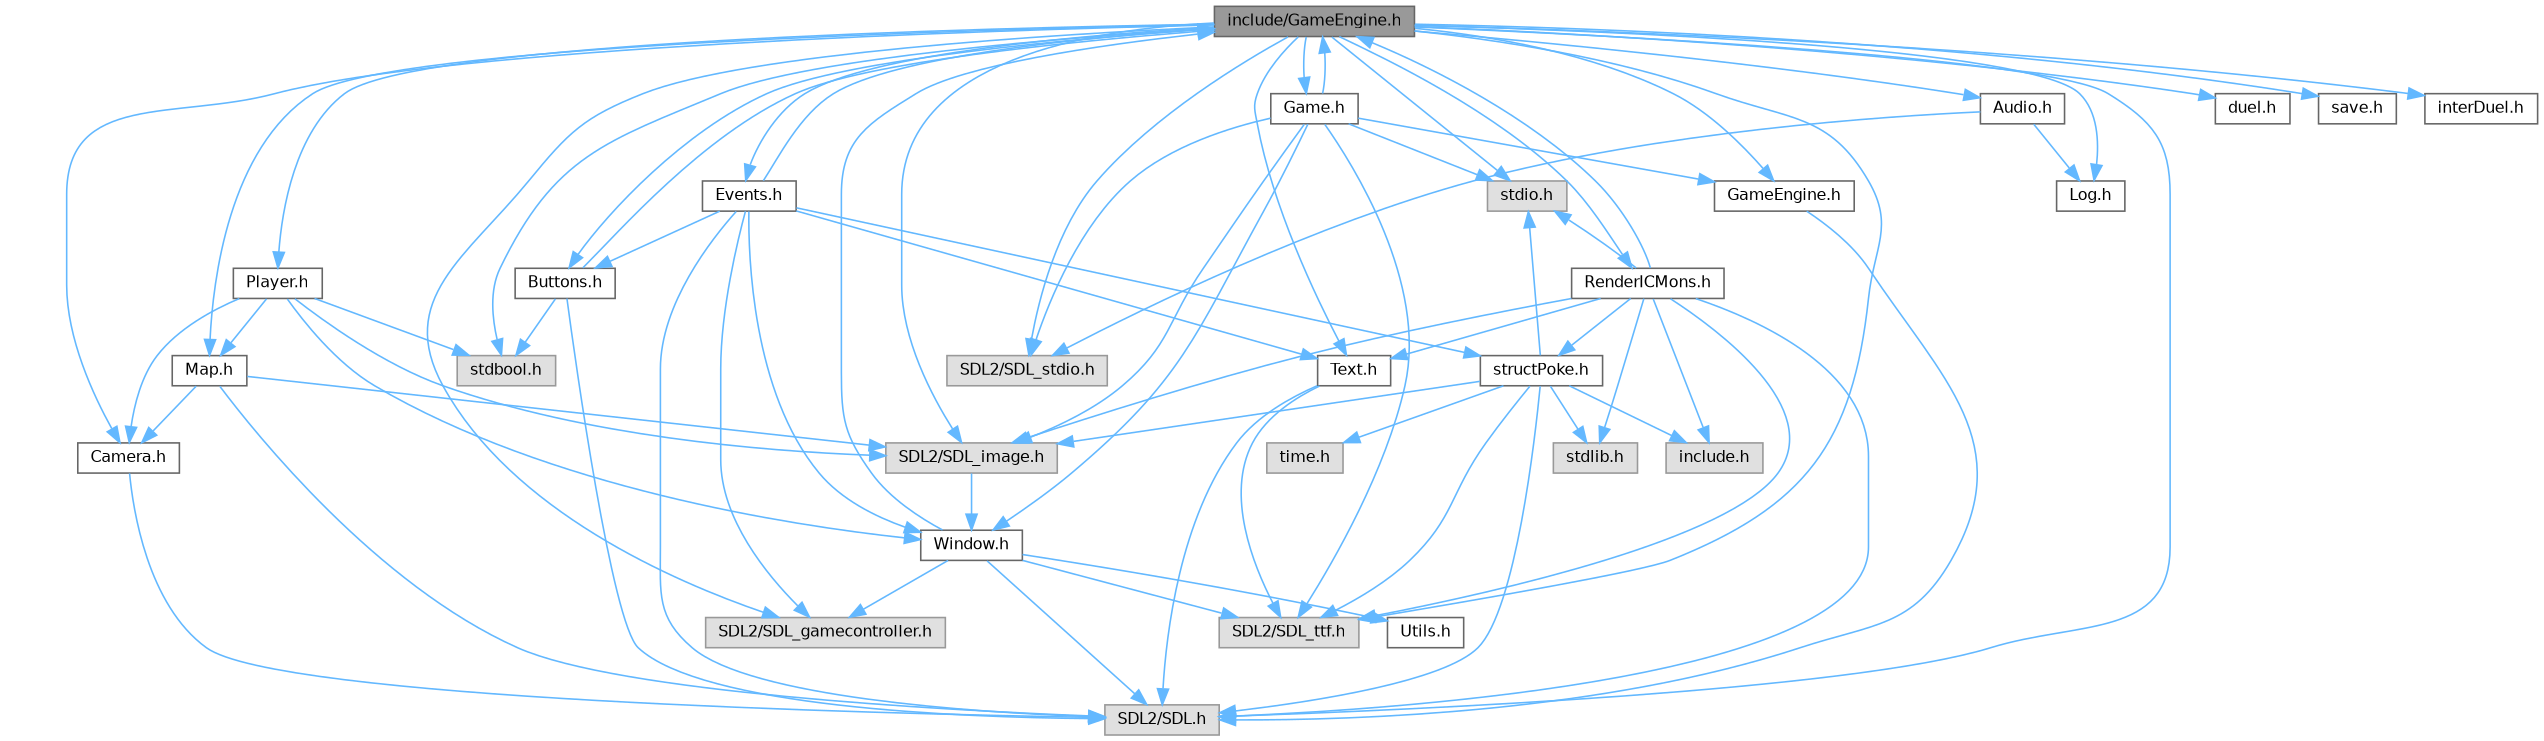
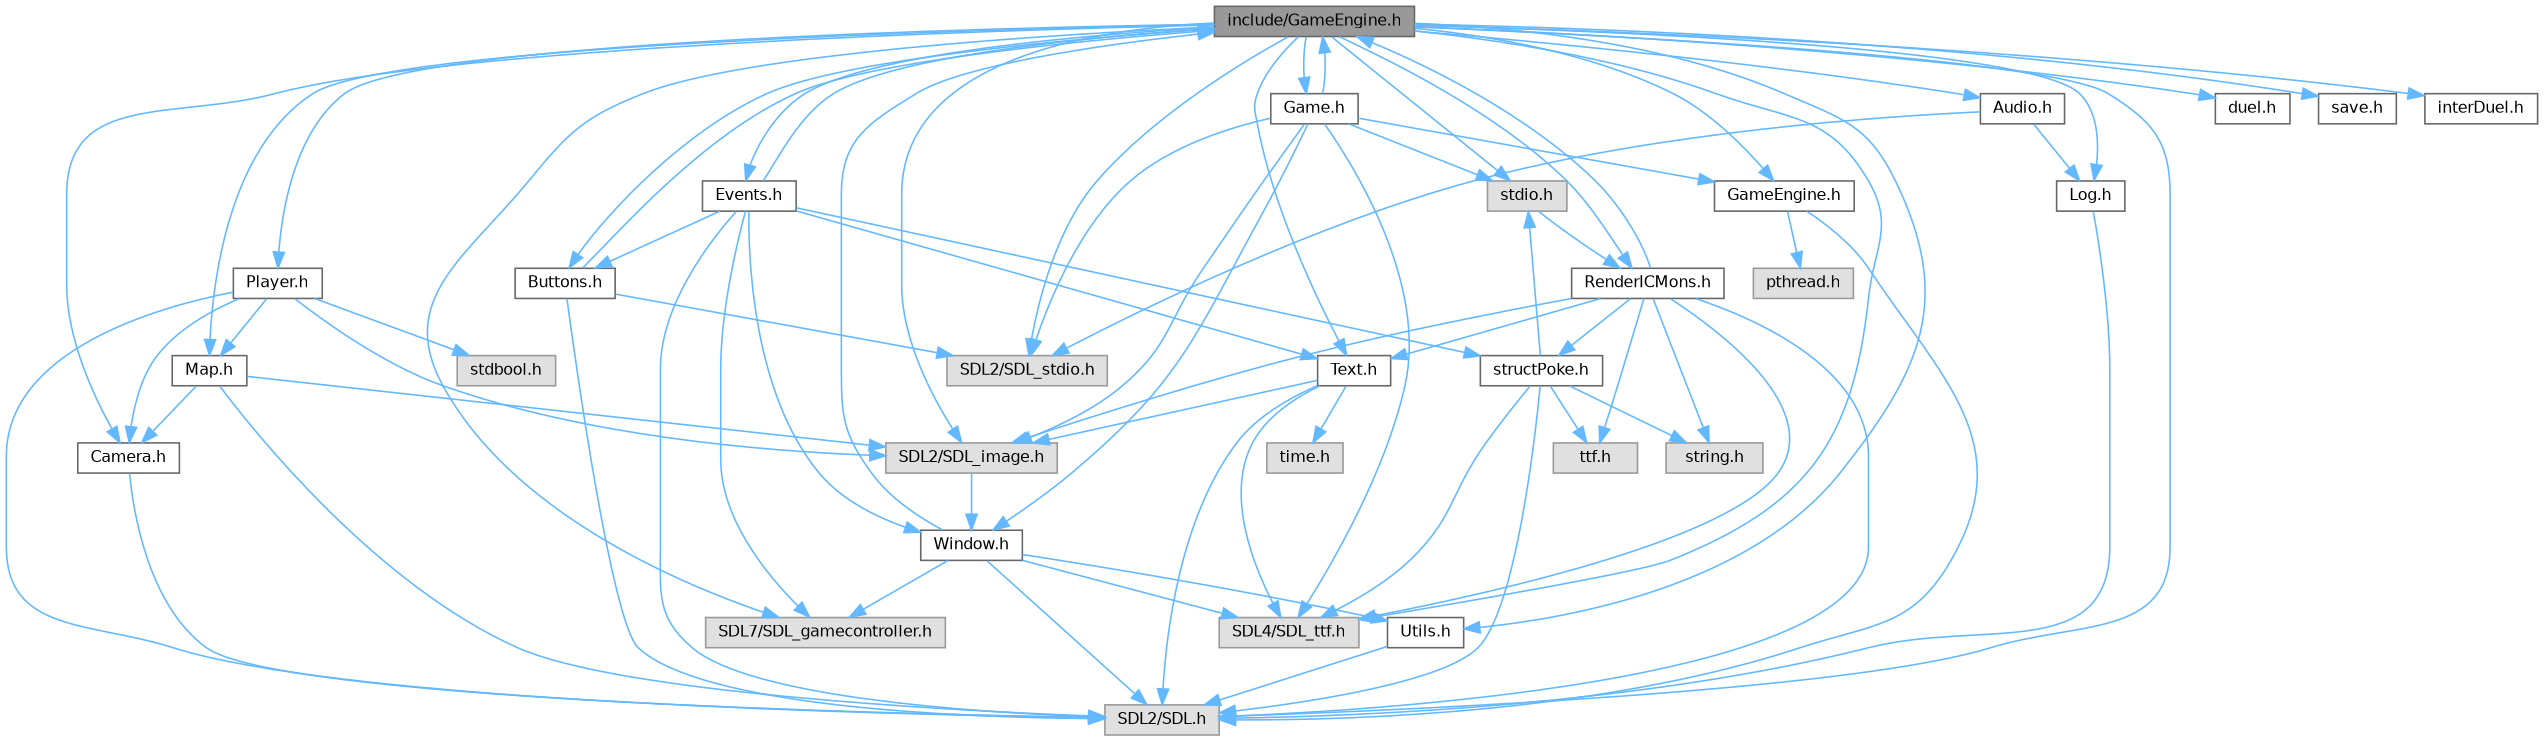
edge "include/GameEngine.h" -> "stdbool.h": now "include/GameEngine.h" -> "Utils.h"
edge "RenderICMons.h" -> "stdio.h": reversed
node "pthread.h": added
edge "Buttons.h" -> "stdbool.h": now "Buttons.h" -> "SDL2/SDL_stdio.h"
edge "structPoke.h" -> "SDL2/SDL_image.h": now "Text.h" -> "SDL2/SDL_image.h"
edge "structPoke.h" -> "time.h": now "Text.h" -> "time.h"
node "stdlib.h": label "stdlib.h" -> "ttf.h"
node "include.h": label "include.h" -> "string.h"
edge "Player.h" -> "Window.h": now "Player.h" -> "SDL2/SDL.h"
node "SDL2/SDL_gamecontroller.h": label "SDL2/SDL_gamecontroller.h" -> "SDL7/SDL_gamecontroller.h"
node "SDL2/SDL_ttf.h": label "SDL2/SDL_ttf.h" -> "SDL4/SDL_ttf.h"
edge "Log.h" -> "SDL2/SDL.h": added
edge "Utils.h" -> "SDL2/SDL.h": added
